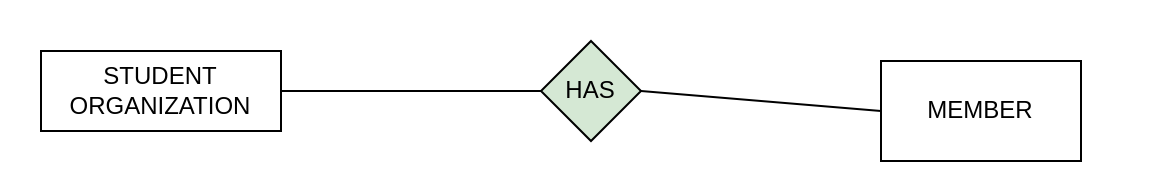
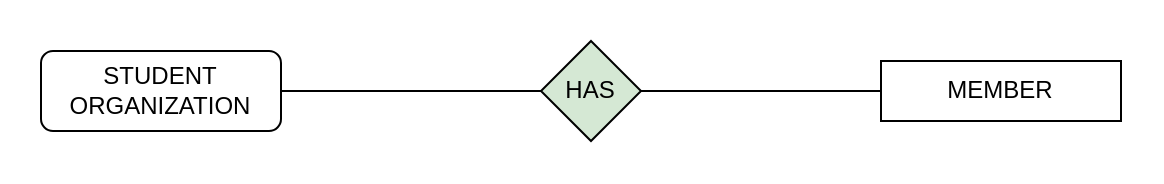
node "STUDENT ORGANIZATION": shape rectangle -> rounded rectangle
node "MEMBER": size 200x100 -> 240x60
